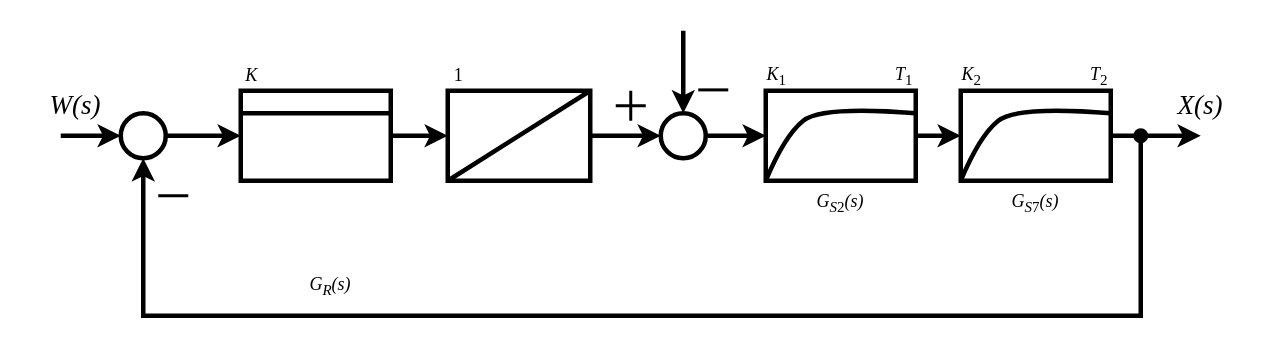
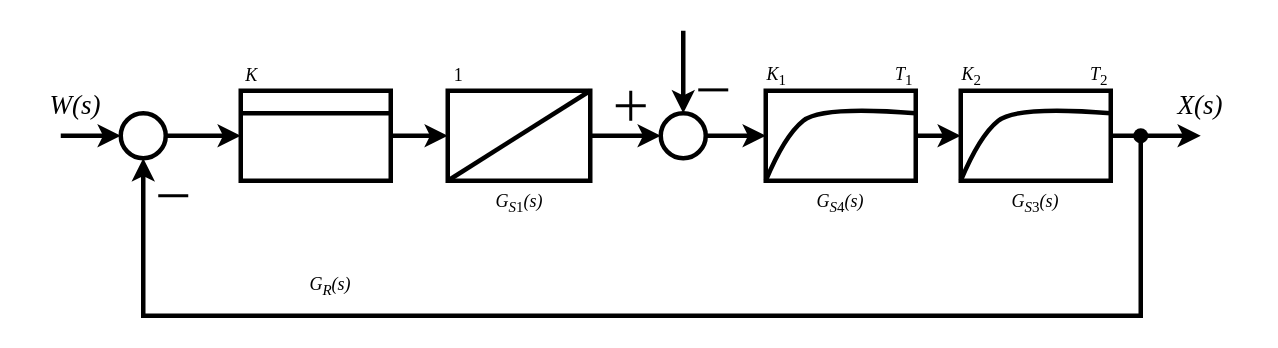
node "GS1(s)": added
node "GS2(s)": label "GS2(s)" -> "GS4(s)"
node "GS7(s)": label "GS7(s)" -> "GS3(s)"
